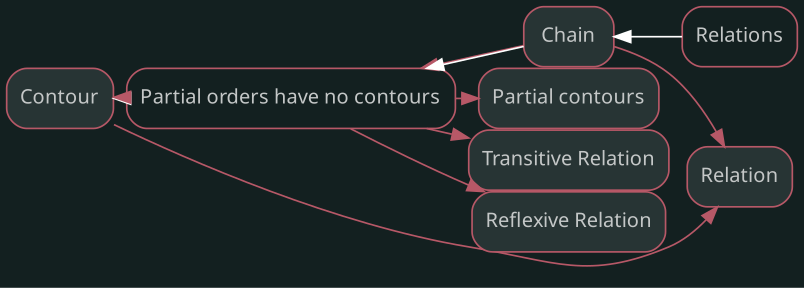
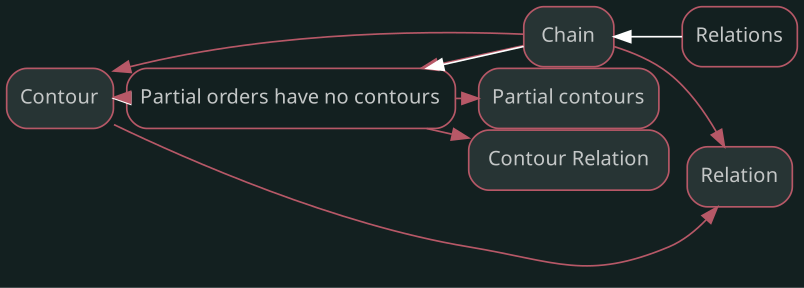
edge "Chain" -> "Contour": added
node "Transitive Relation": label "Transitive Relation" -> "Contour Relation"
node "Reflexive Relation": removed
